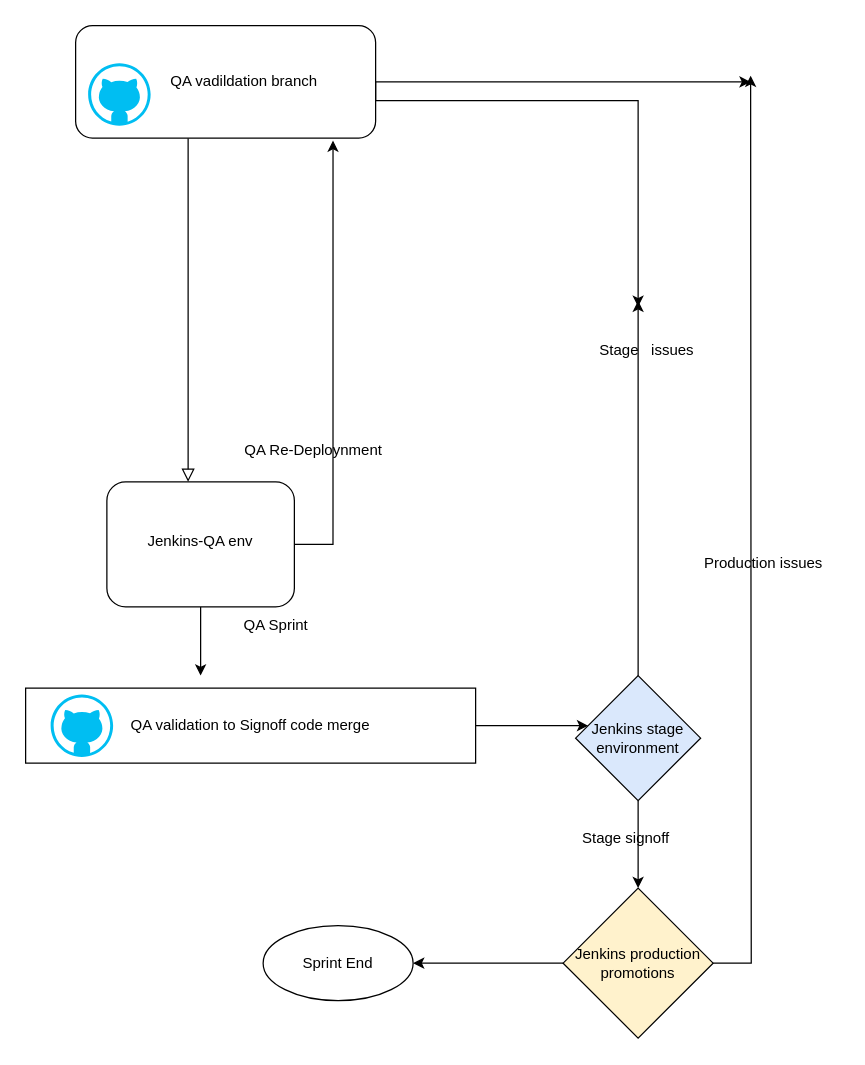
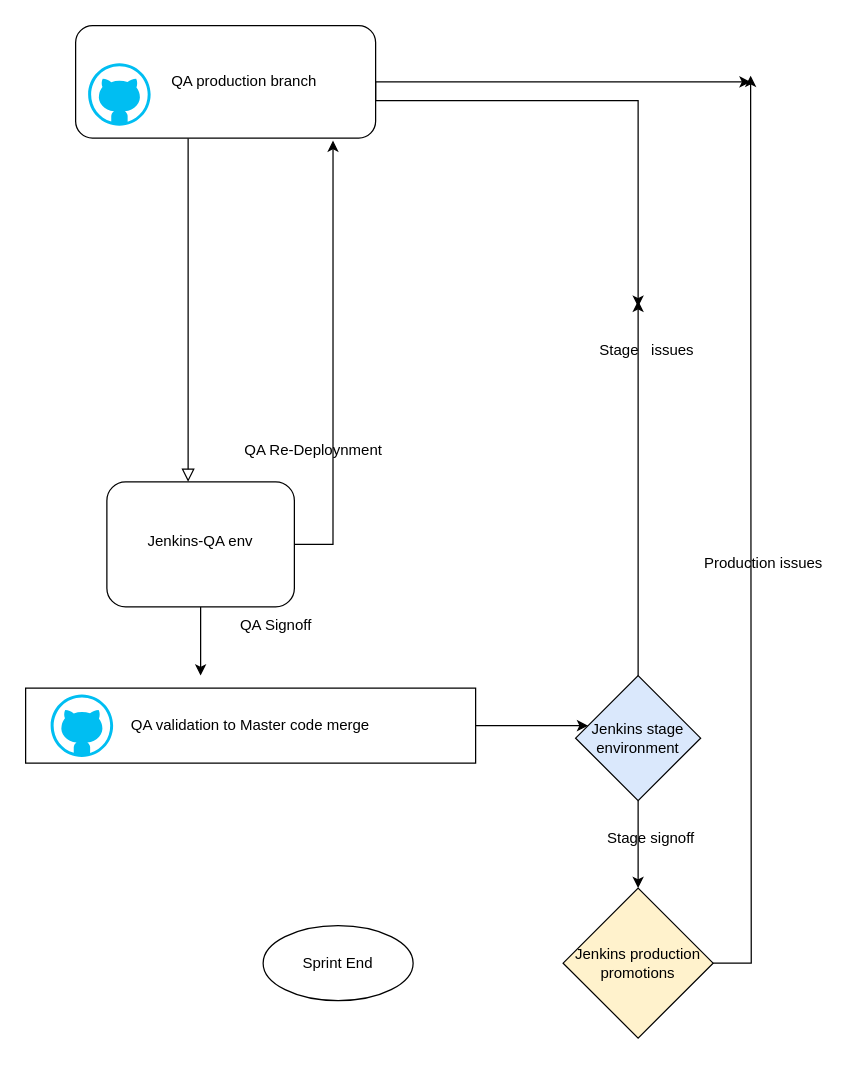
node "QA vadildation branch": label "QA vadildation branch" -> "QA production branch"
node "QA Sprint": label "QA Sprint" -> "QA Signoff"
node "QA validation to Signoff code merge": label "QA validation to Signoff code merge" -> "QA validation to Master code merge"
node "Stage signoff": moved (626, 838) -> (651, 838)
edge "Jenkins production promotions" -> "Sprint End": removed
